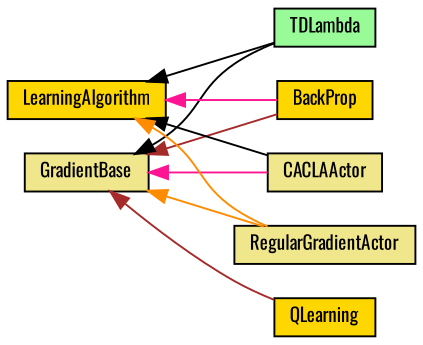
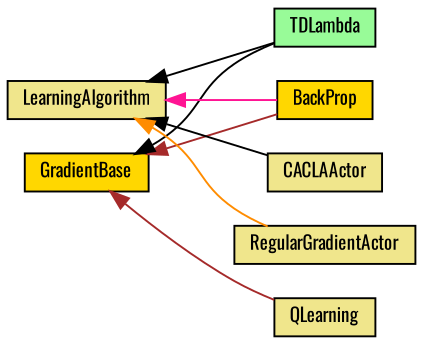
node "LearningAlgorithm": fillcolor gold -> khaki
node "GradientBase": fillcolor khaki -> gold
edge "CACLAActor" -> "GradientBase": removed
edge "RegularGradientActor" -> "GradientBase": removed
node "QLearning": fillcolor gold -> khaki
